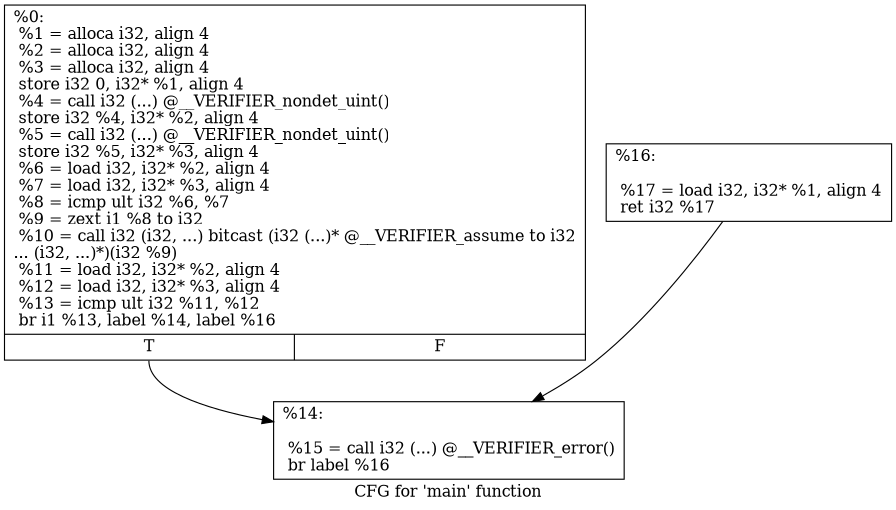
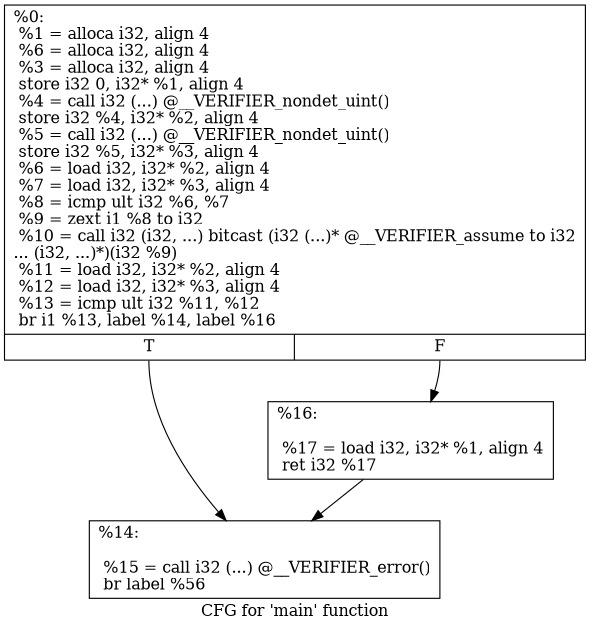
node "%0:": text "%2 = alloca i32, align 4" -> "%6 = alloca i32, align 4"
edge "%0:" -> "%16:": added
node "%14:": text "br label %16" -> "br label %56"
